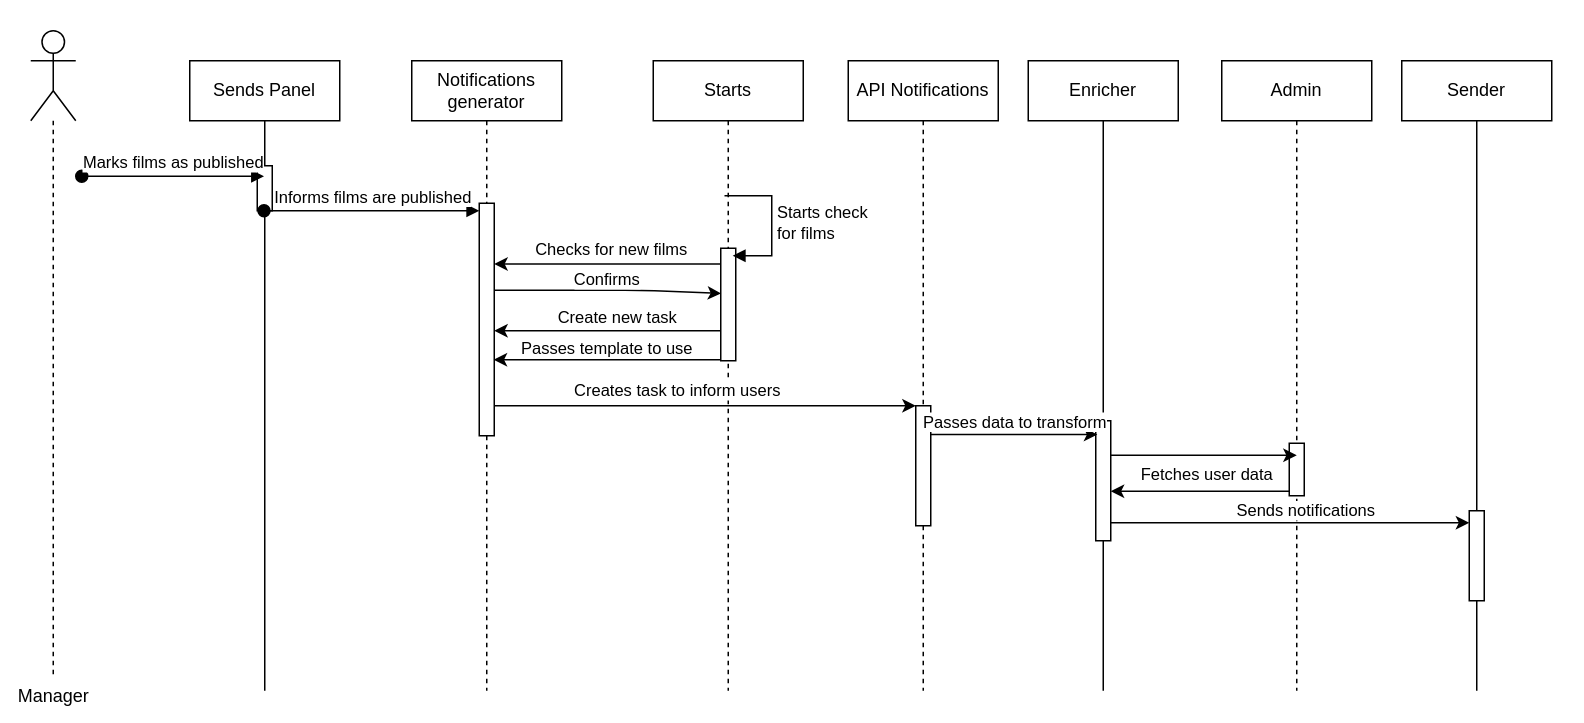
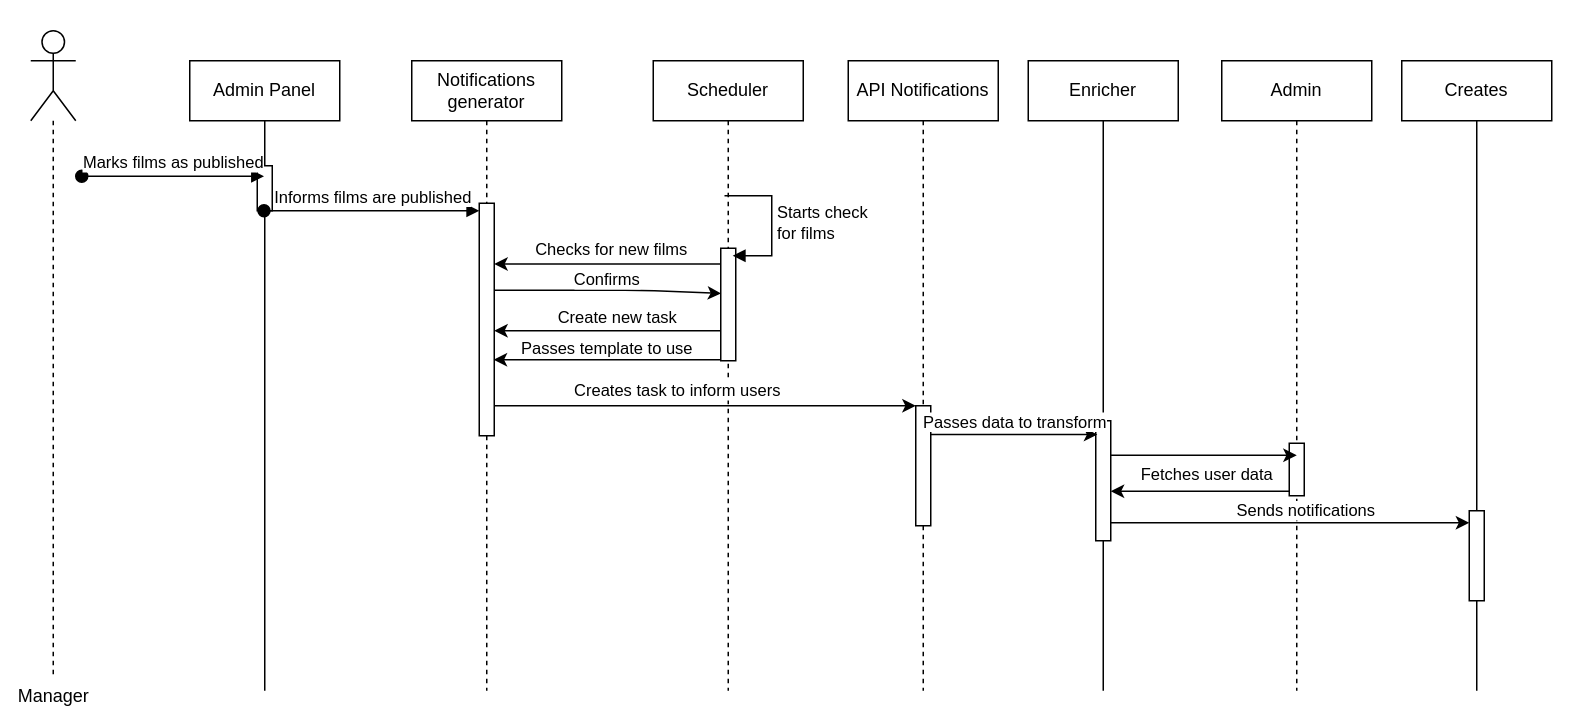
node "Sends Panel": label "Sends Panel" -> "Admin Panel"
node "Starts": label "Starts" -> "Scheduler"
node "Sender": label "Sender" -> "Creates"
